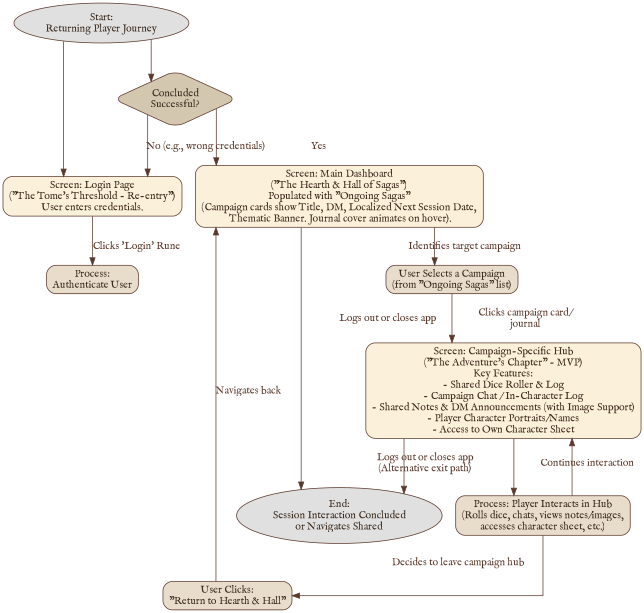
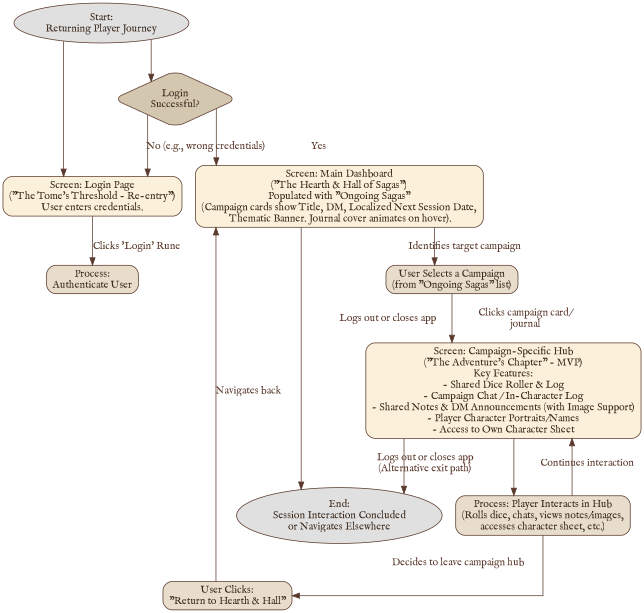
node "Concluded Successful?": label "Concluded Successful?" -> "Login Successful?"
node "End: Session Interaction Concluded or Navigates Shared": label "End: Session Interaction Concluded or Navigates Shared" -> "End: Session Interaction Concluded or Navigates Elsewhere"
